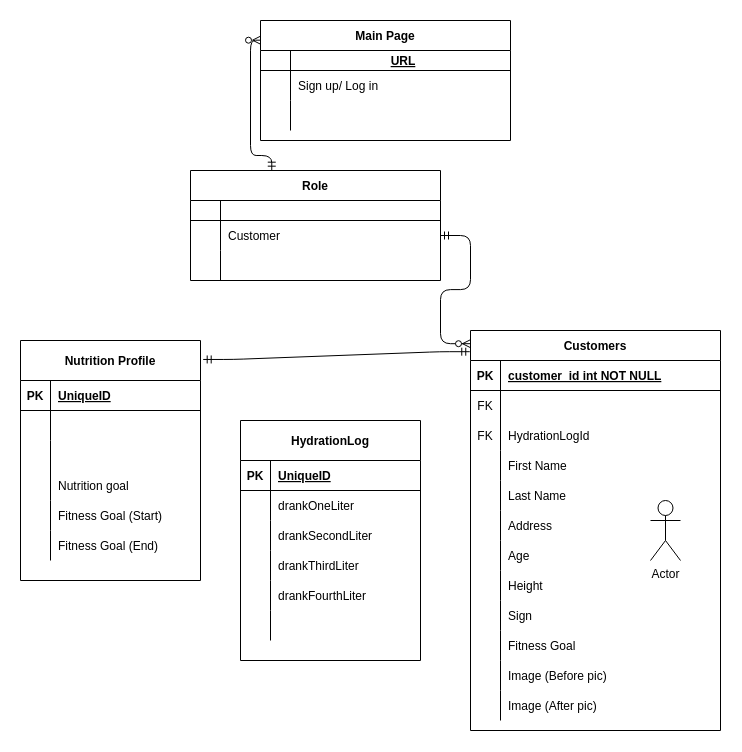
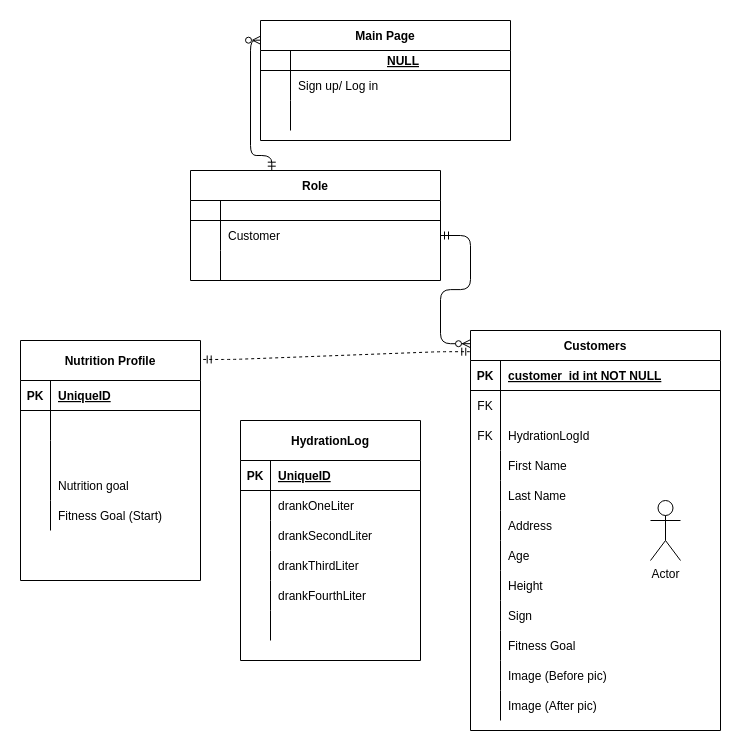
node "URL": label "URL" -> "NULL"
edge "Nutrition Profile" -- "Customers": style solid -> dashed
node "Fitness Goal (End)": removed
